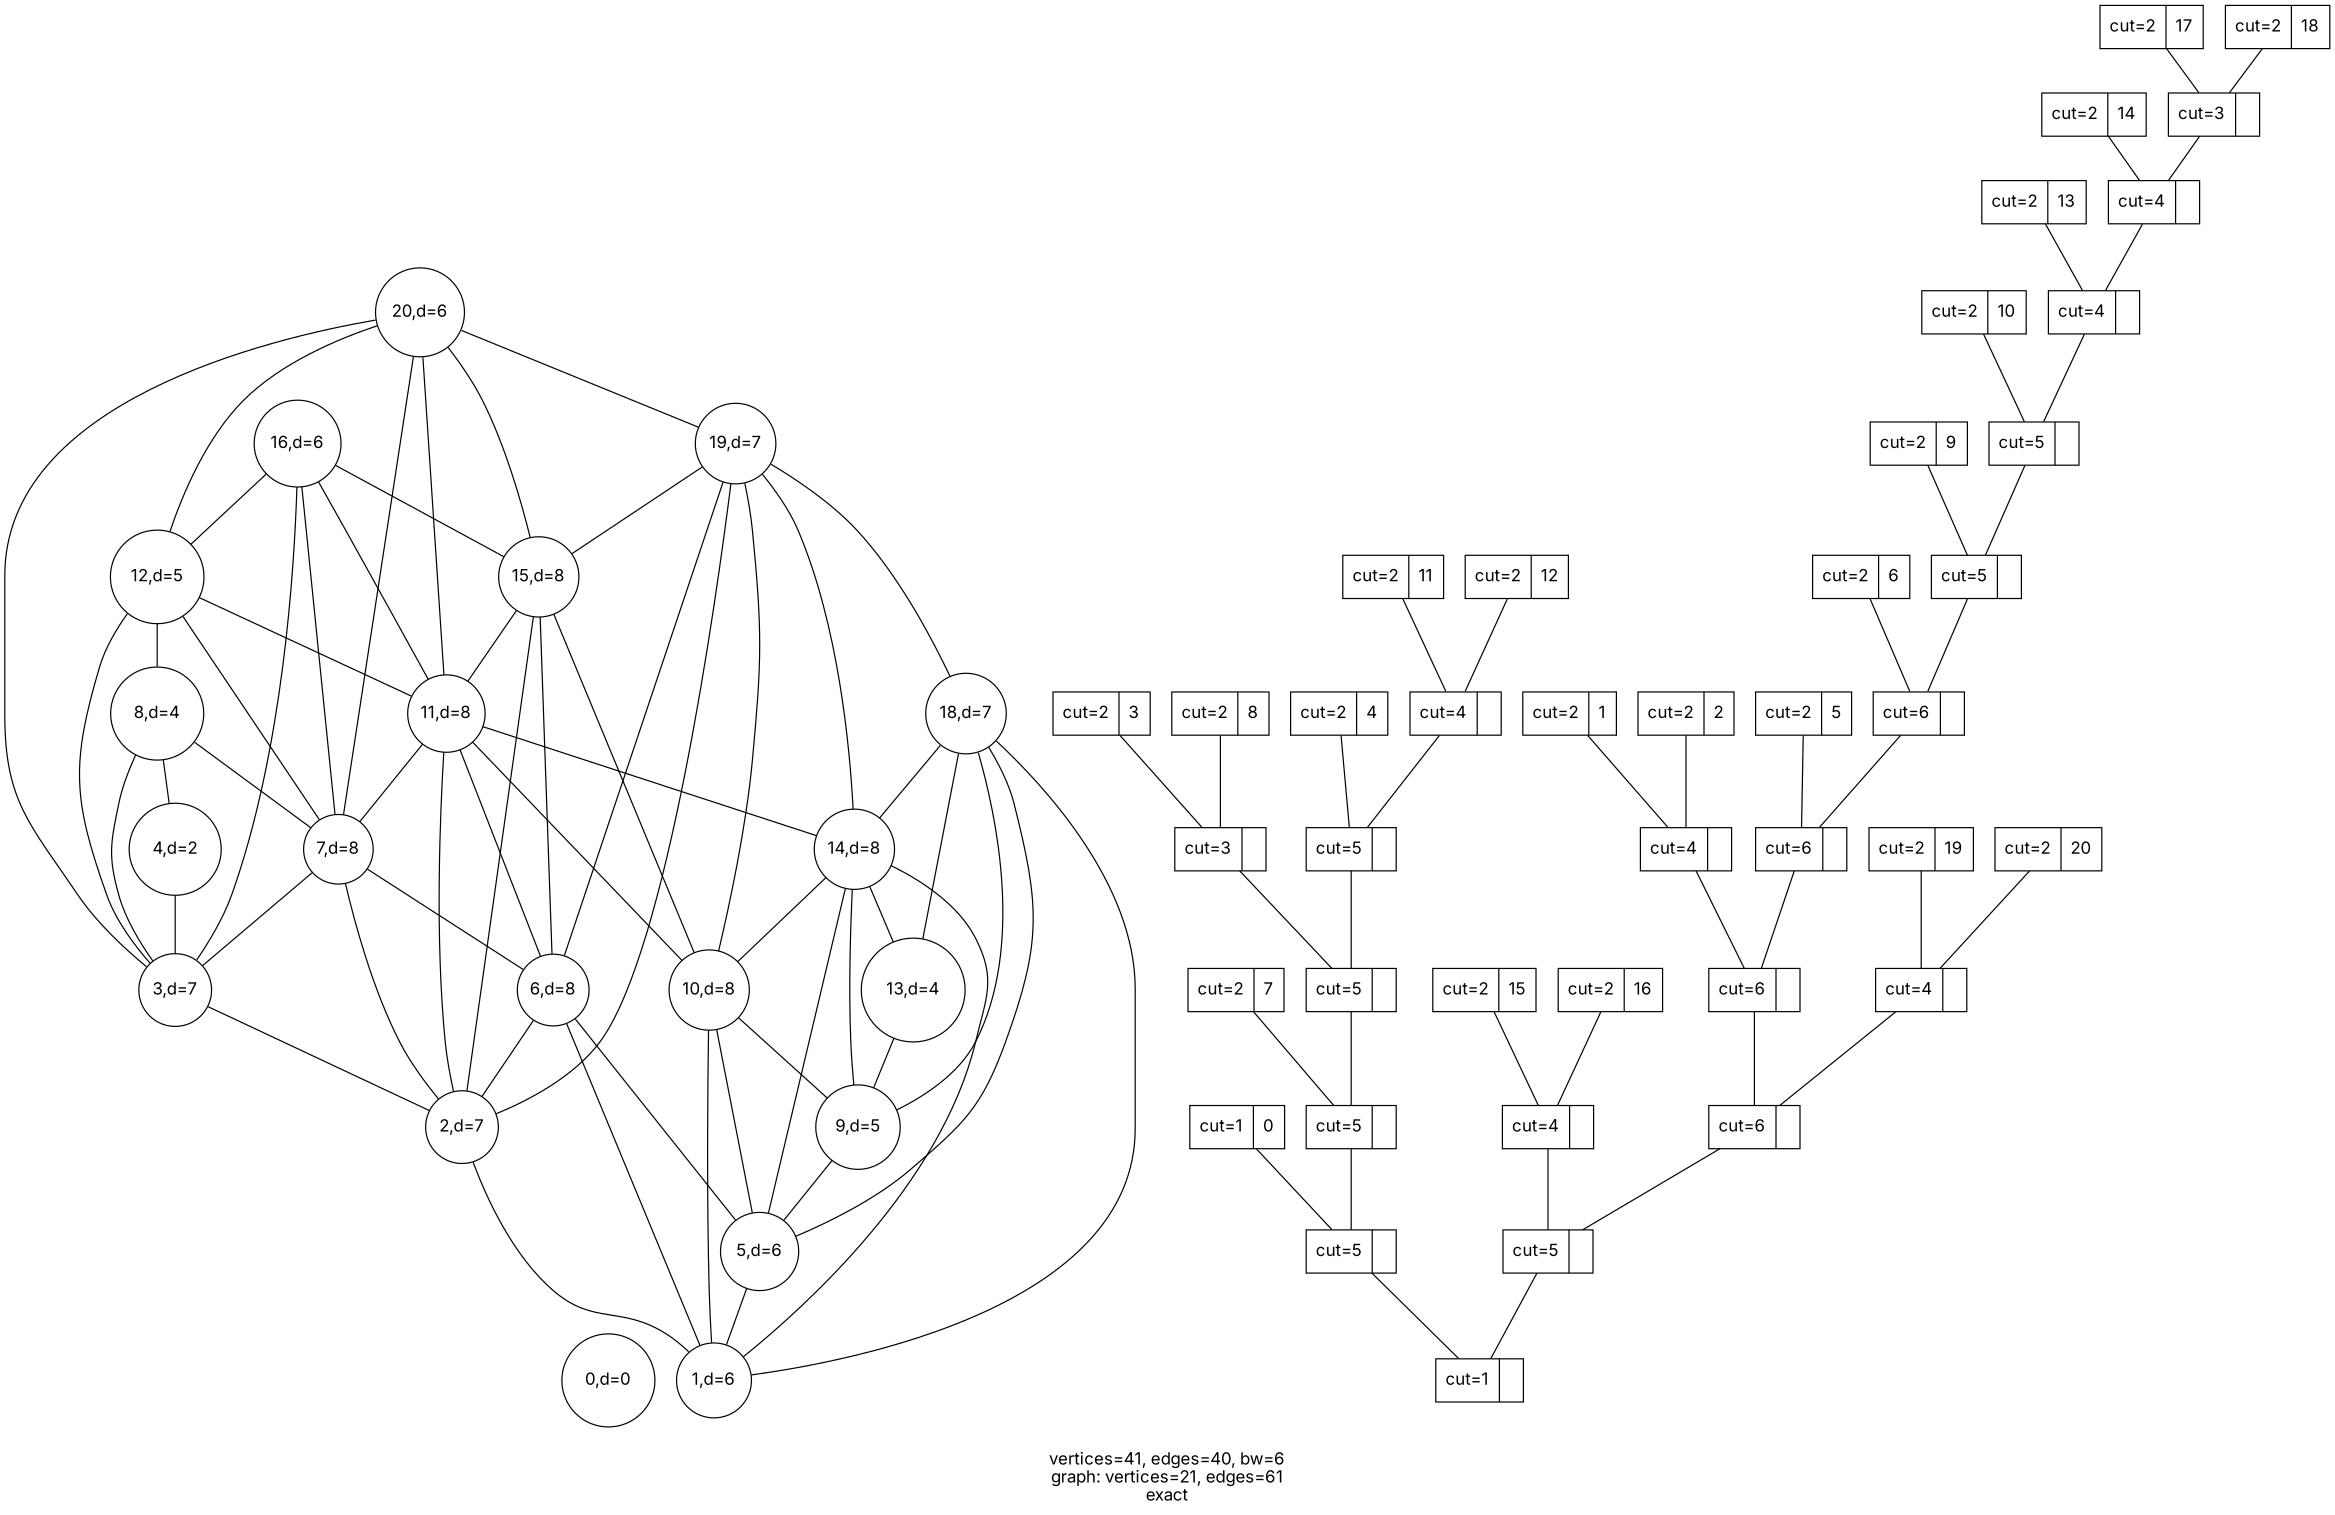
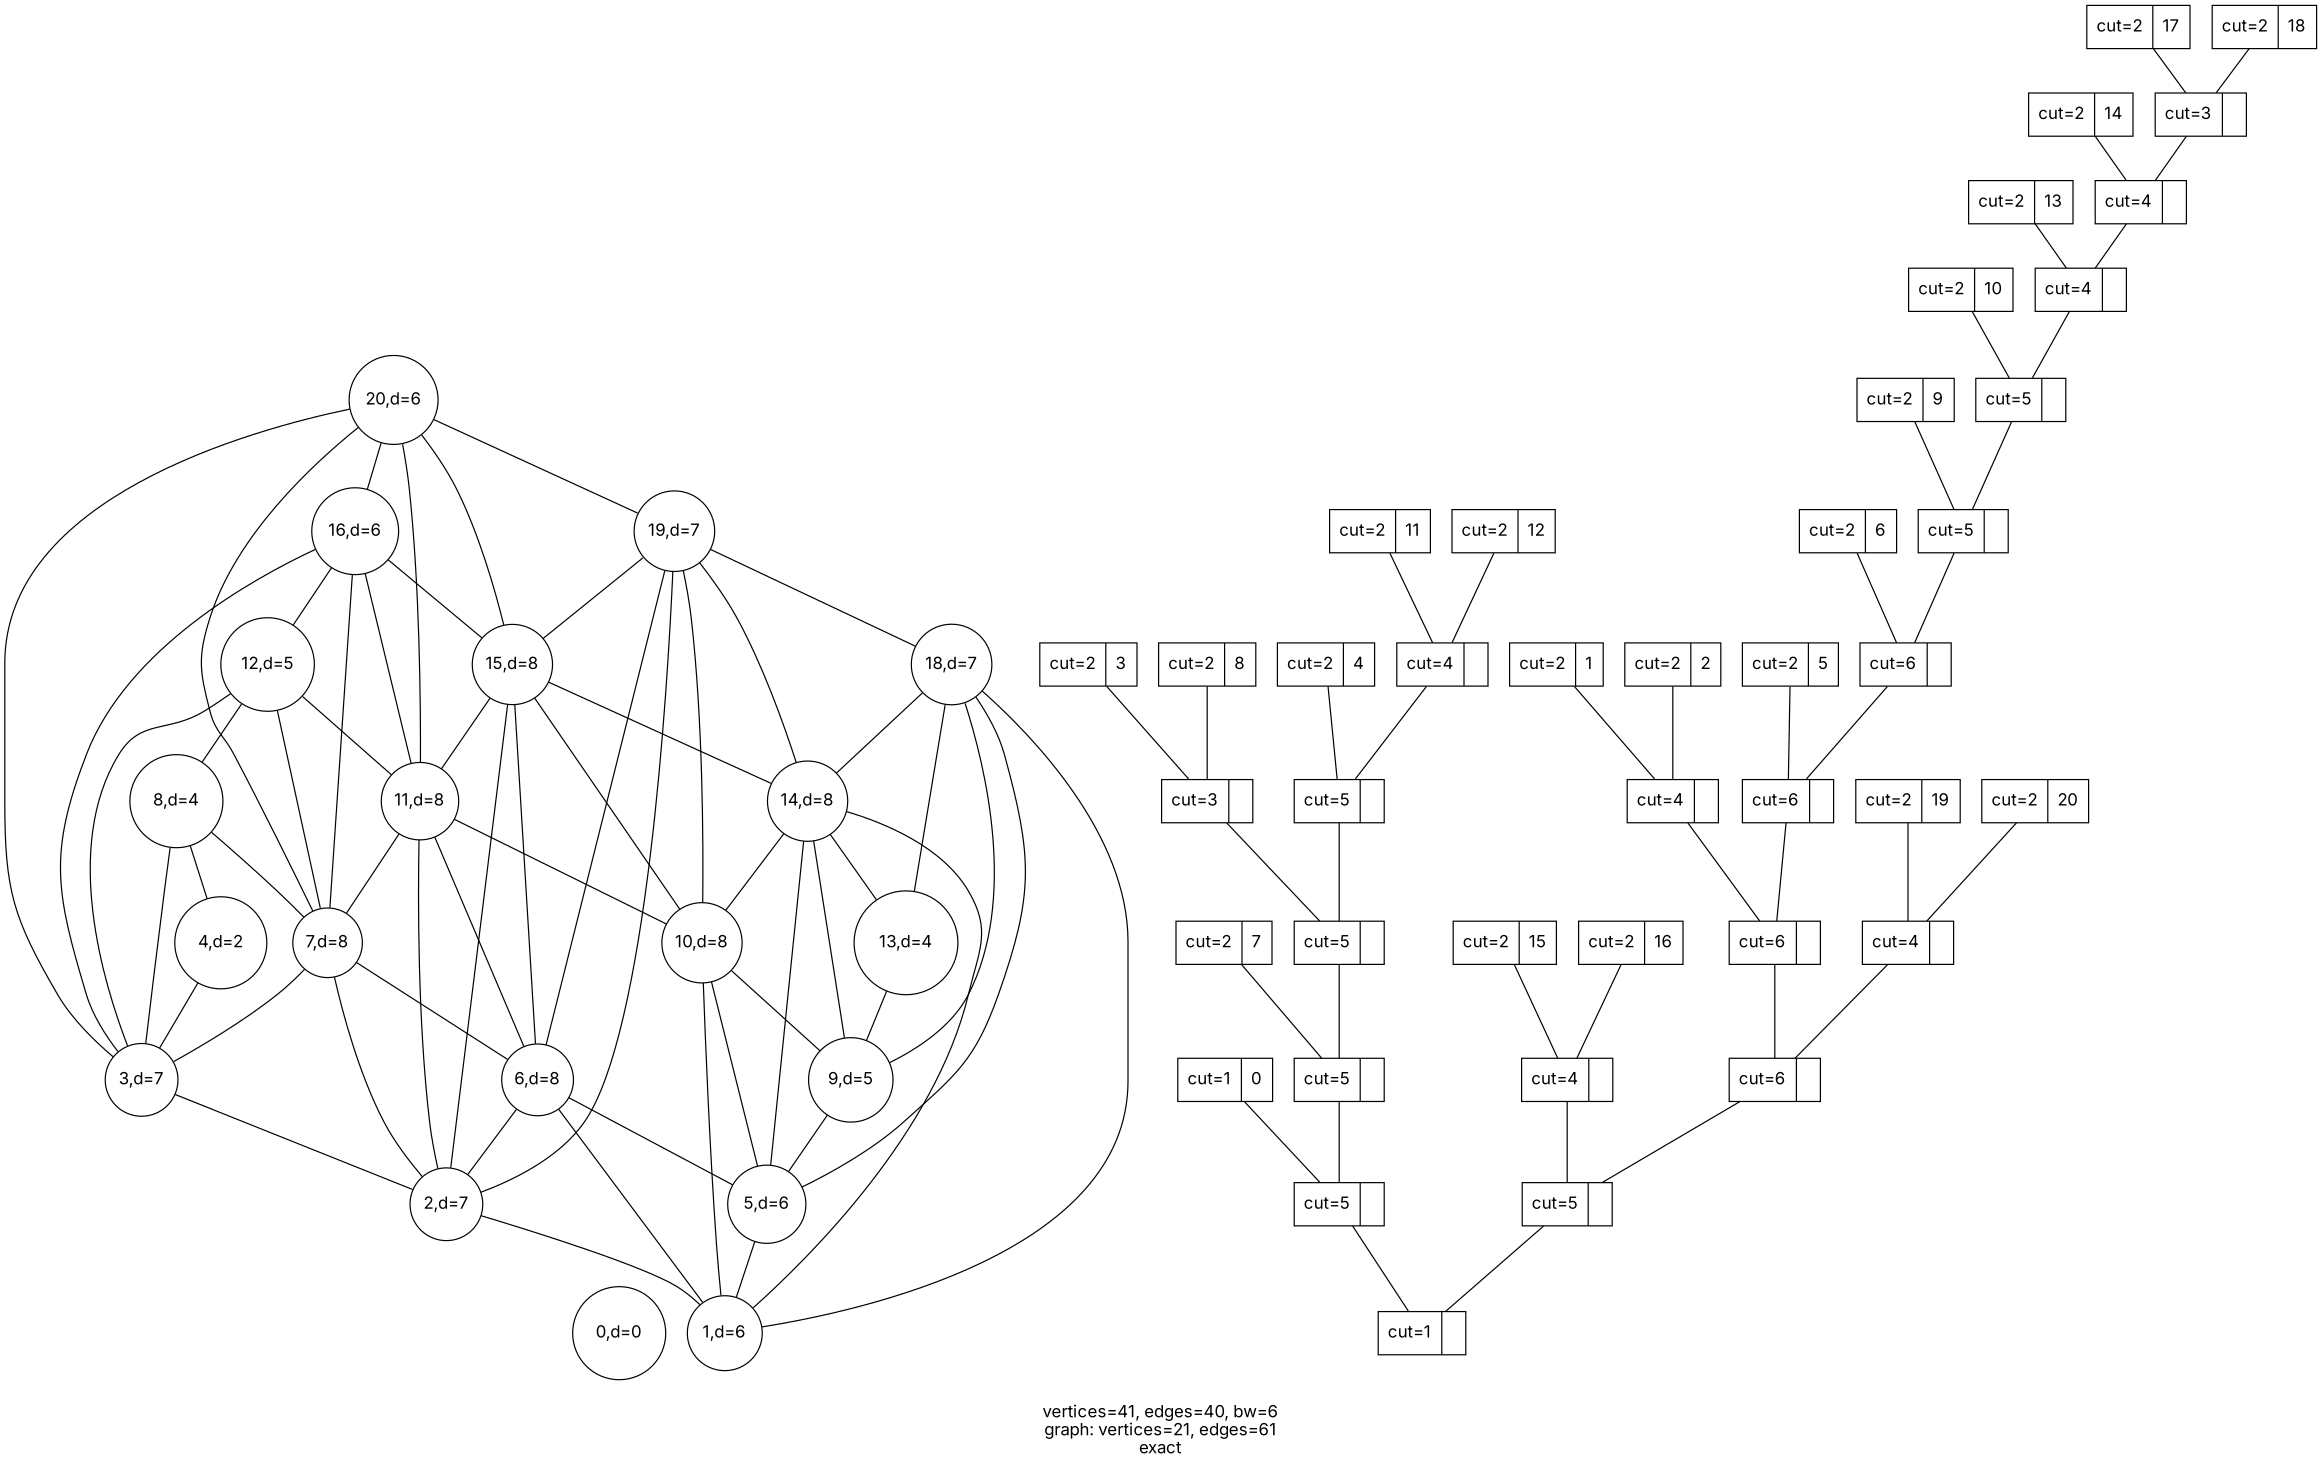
edge "20,d=6" -- "12,d=5": now "20,d=6" -- "16,d=6"
edge "11,d=8" -- "14,d=8": now "15,d=8" -- "14,d=8"
